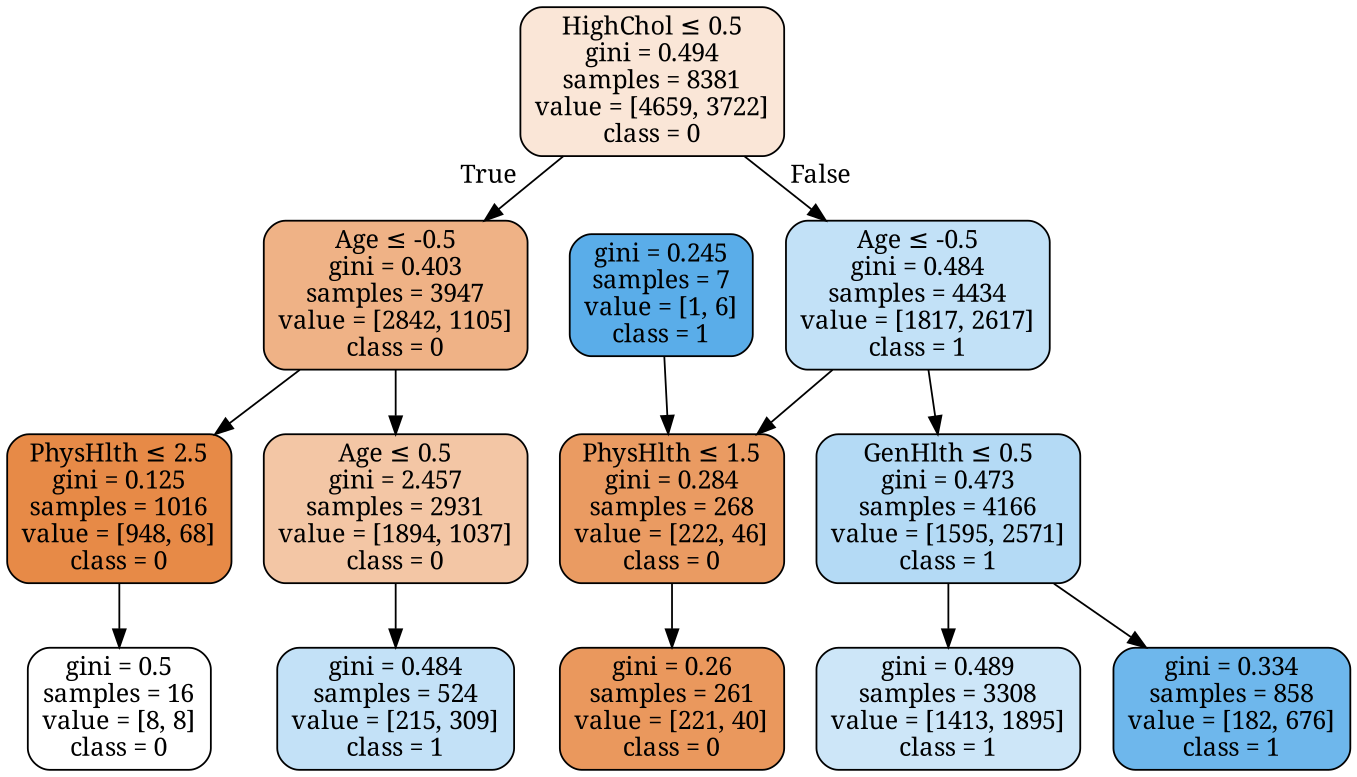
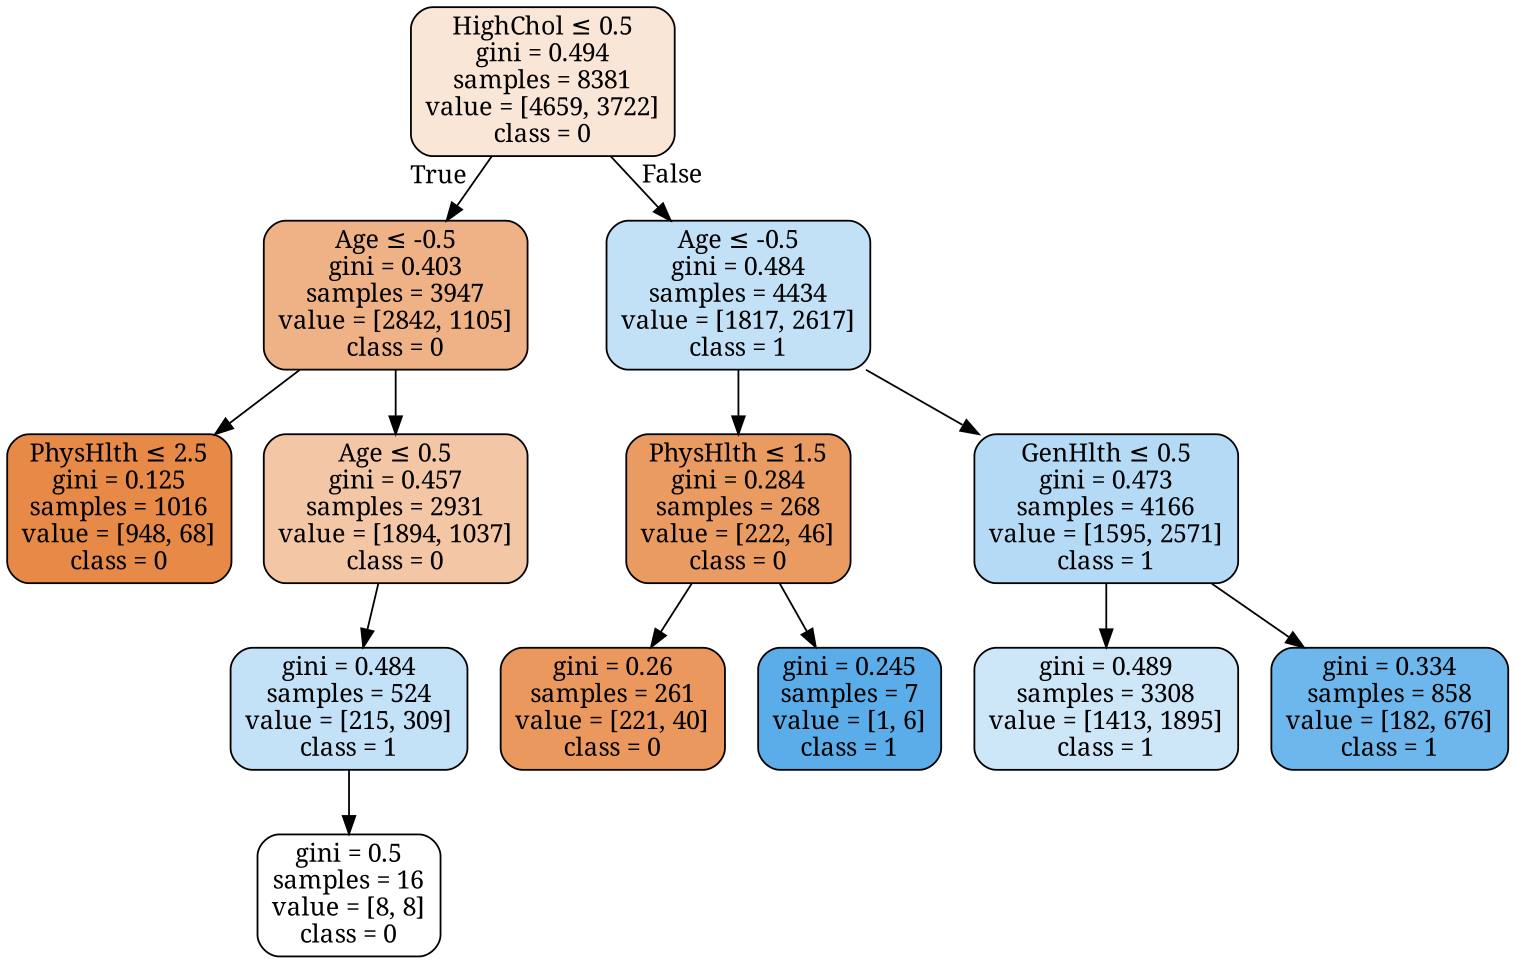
edge "gini = 0.245" -> "PhysHlth ≤ 1.5": reversed
node "Age ≤ 0.5": text "gini = 2.457" -> "gini = 0.457"
edge "PhysHlth ≤ 2.5" -> "gini = 0.5": now "gini = 0.484" -> "gini = 0.5"
